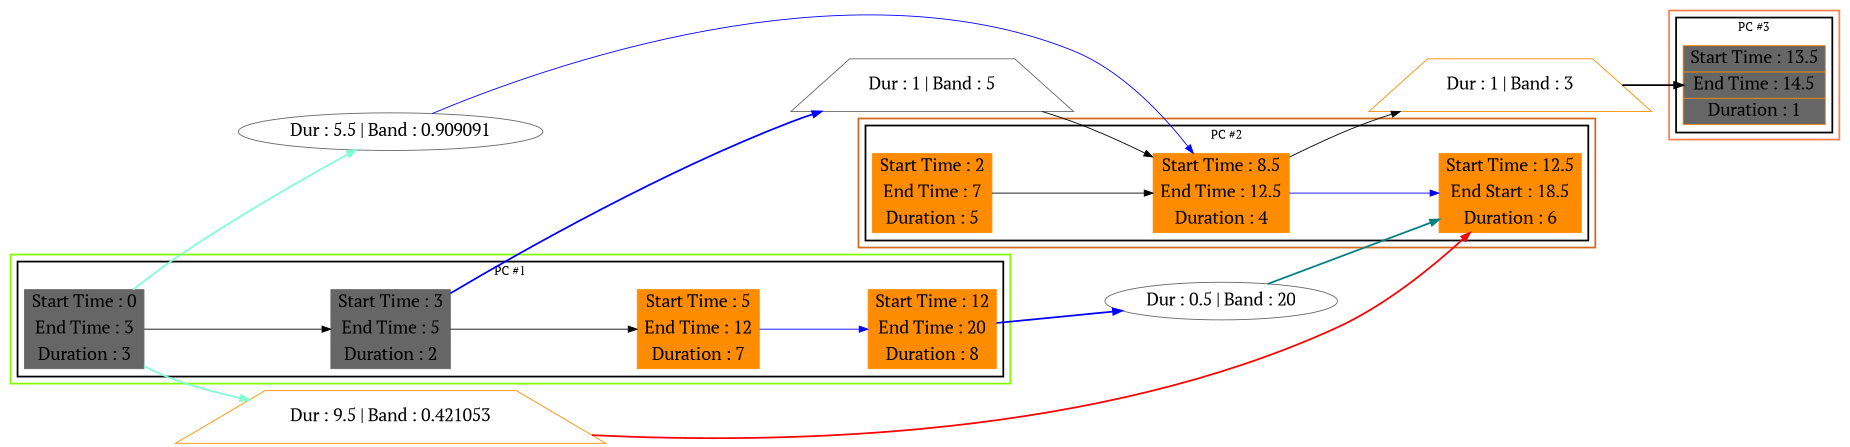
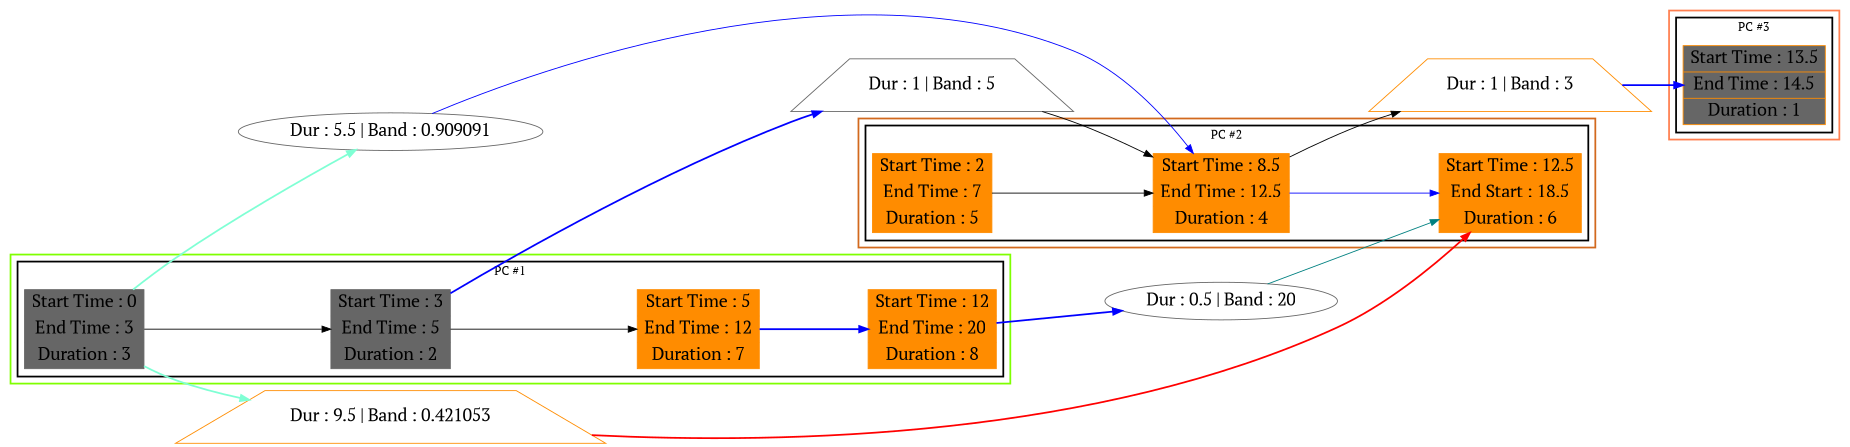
edge "Dur : 1 | Band : 3" -> "Start Time : 13.5": color black -> blue
edge "Dur : 0.5 | Band : 20" -> "Start Time : 12.5": style bold -> solid
edge "Start Time : 5" -> "Start Time : 12": style solid -> bold
